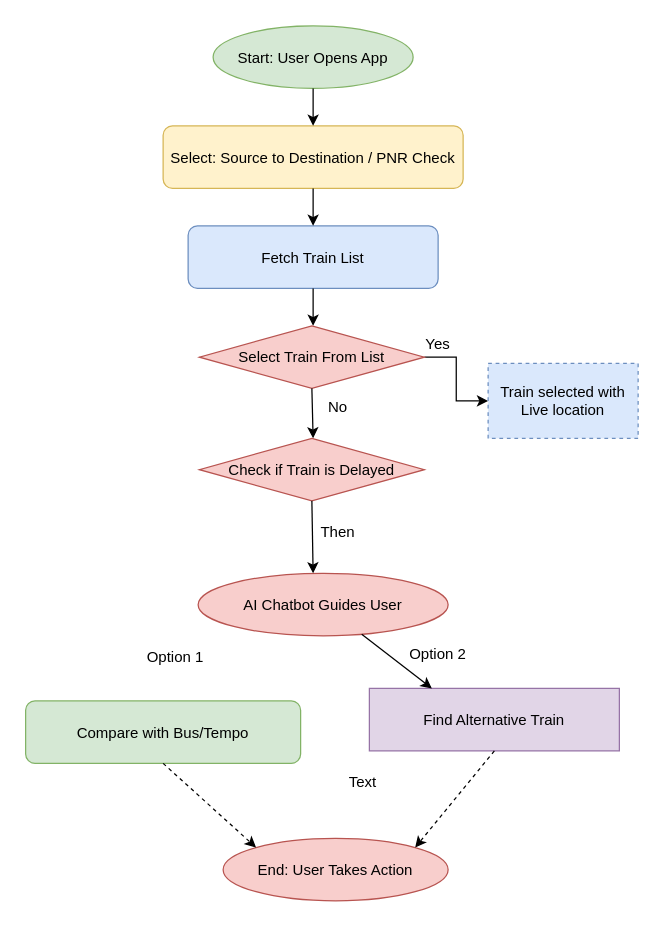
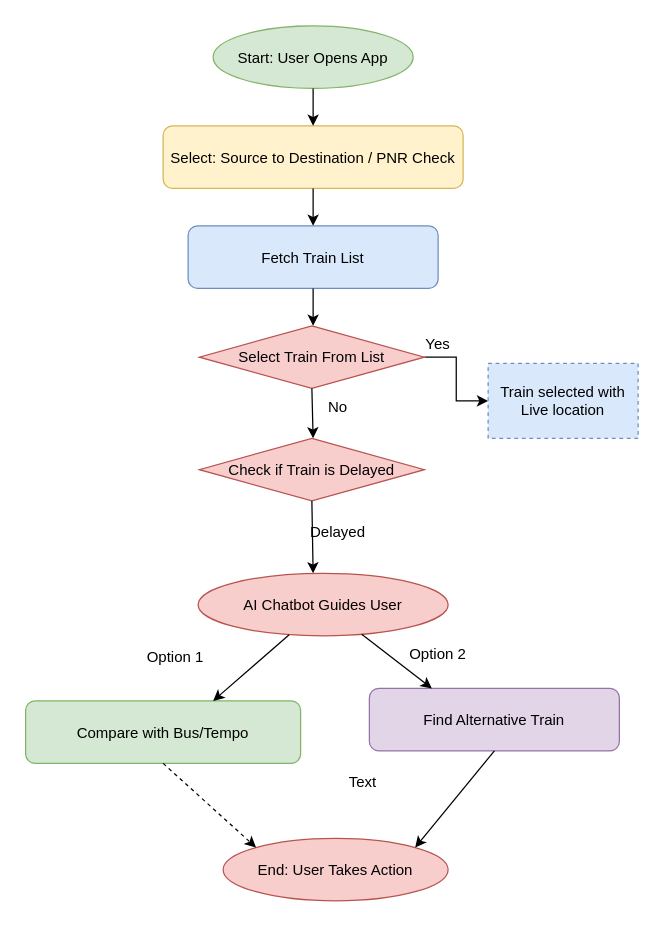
node "Then": label "Then" -> "Delayed"
edge "AI Chatbot Guides User" -> "Compare with Bus/Tempo": added
node "Find Alternative Train": shape rectangle -> rounded rectangle
edge "Find Alternative Train" -> "End: User Takes Action": style dashed -> solid
